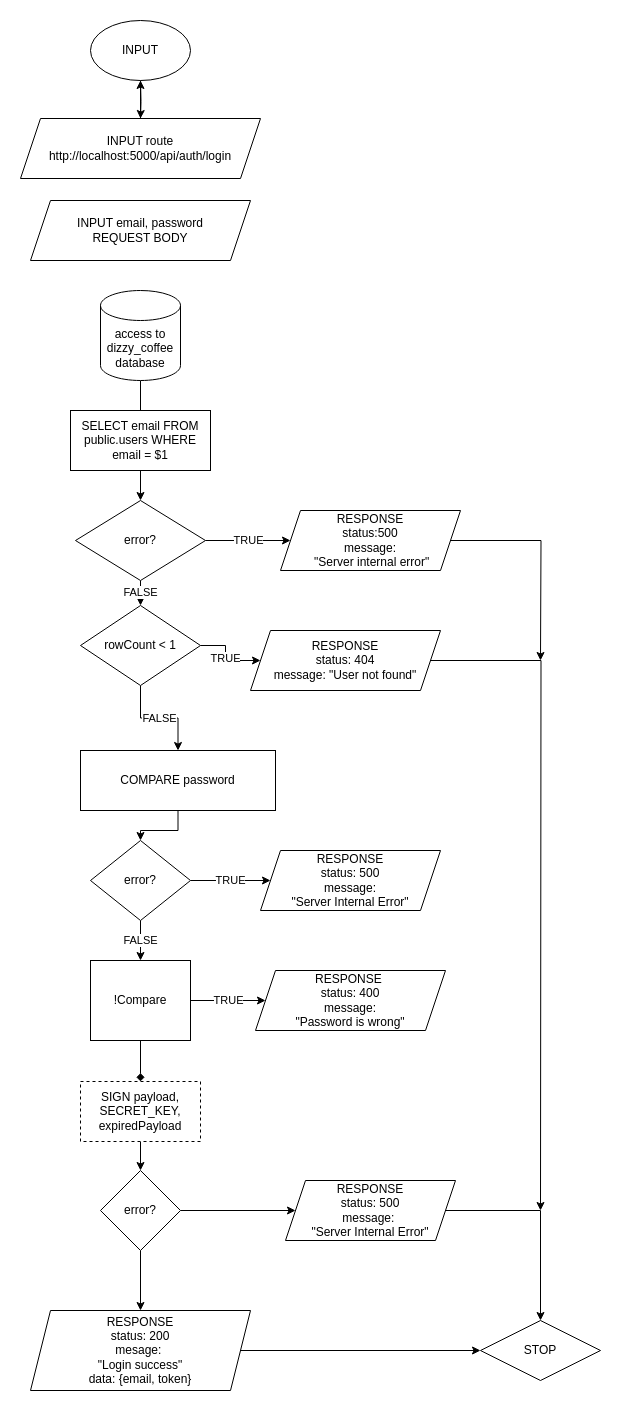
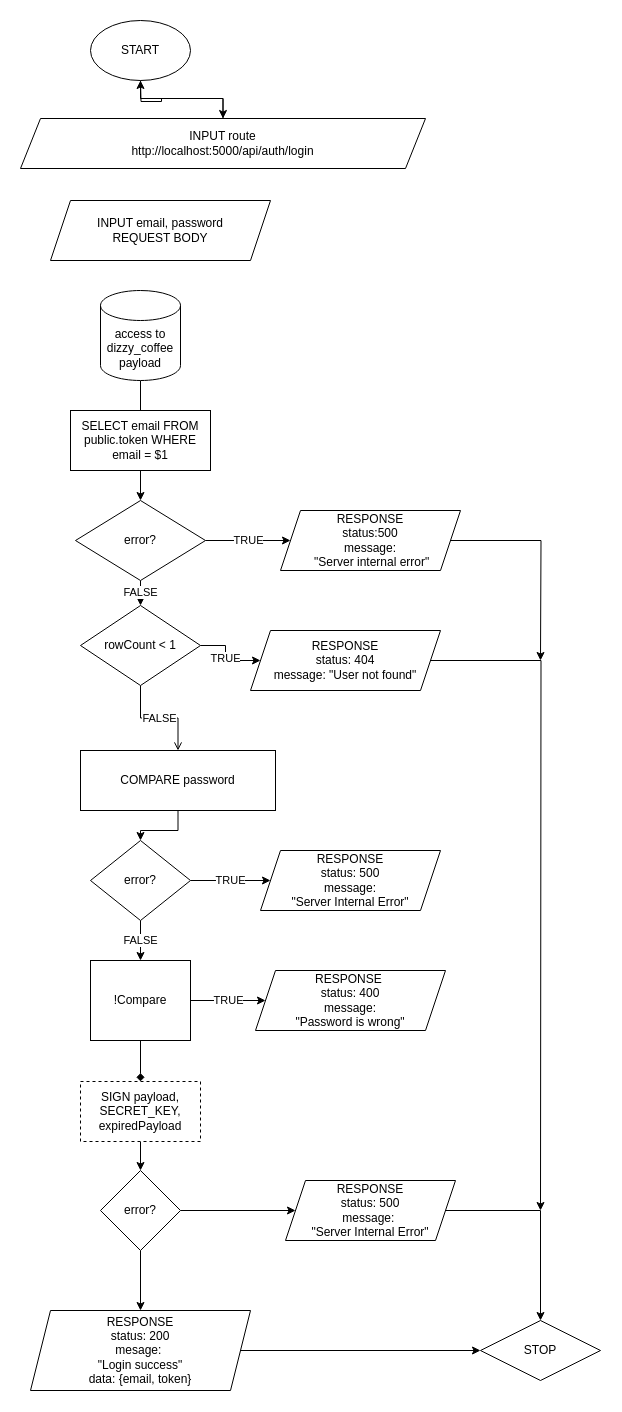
node "INPUT": label "INPUT" -> "START"
node "INPUT route http://localhost:5000/api/auth/login": size 240x60 -> 405x50
node "INPUT email, password REQUEST BODY": moved (141, 231) -> (161, 231)
node "access to dizzy_coffee database": label "access to dizzy_coffee database" -> "access to dizzy_coffee payload"
node "SELECT email FROM public.users WHERE email = $1": label "SELECT email FROM public.users WHERE email = $1" -> "SELECT email FROM public.token WHERE email = $1"
edge "rowCount < 1" -> "COMPARE password": arrowhead classic -> open
